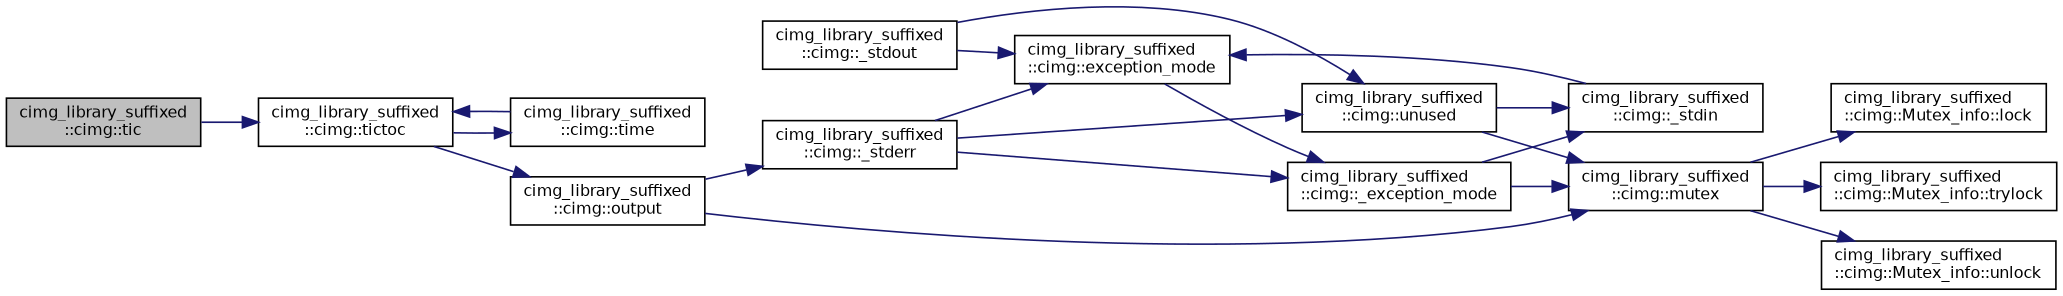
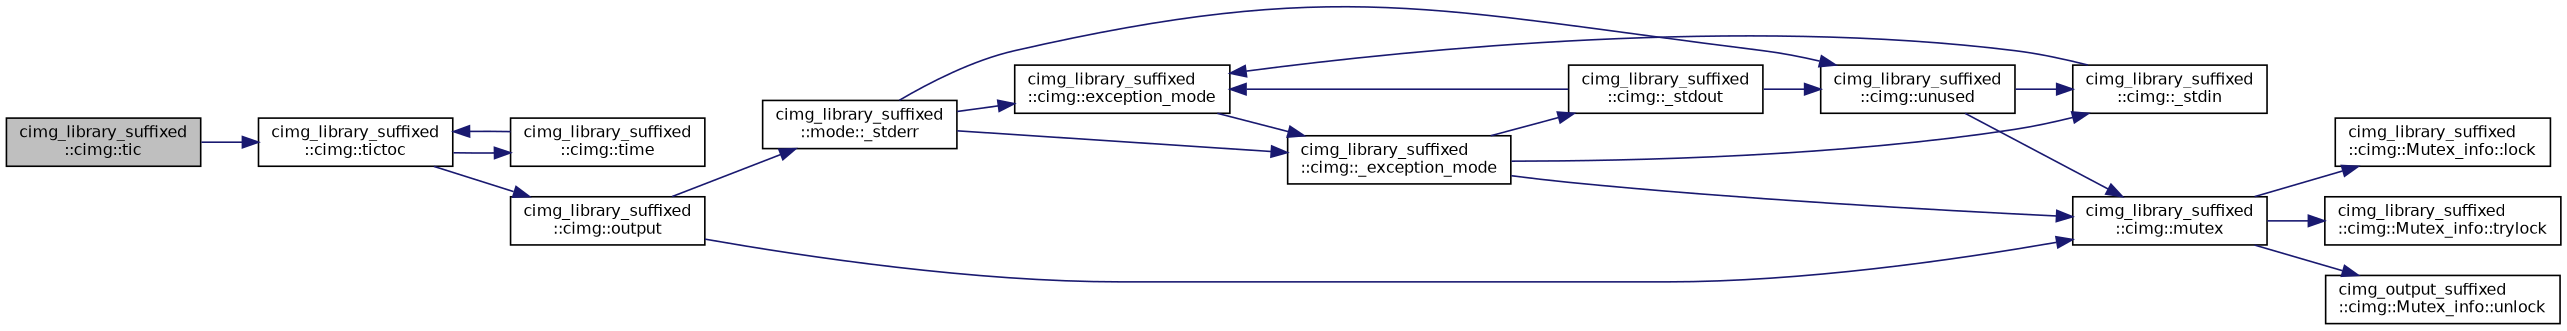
edge "cimg_library_suffixed ::cimg::_exception_mode" -> "cimg_library_suffixed ::cimg::_stdout": added
node "cimg_library_suffixed ::cimg::_stderr": label "cimg_library_suffixed ::cimg::_stderr" -> "cimg_library_suffixed ::mode::_stderr"
node "cimg_library_suffixed ::cimg::Mutex_info::unlock": label "cimg_library_suffixed ::cimg::Mutex_info::unlock" -> "cimg_output_suffixed ::cimg::Mutex_info::unlock"
